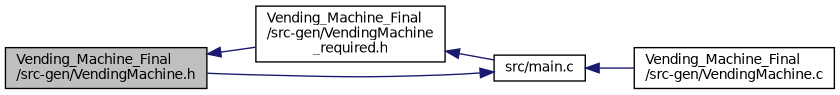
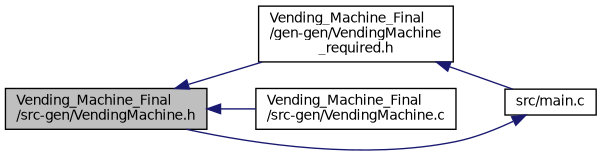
node "Vending_Machine_Final /src-gen/VendingMachine _required.h": label "Vending_Machine_Final /src-gen/VendingMachine _required.h" -> "Vending_Machine_Final /gen-gen/VendingMachine _required.h"
edge "Vending_Machine_Final /src-gen/VendingMachine.c" -> "src/main.c": now "Vending_Machine_Final /src-gen/VendingMachine.c" -> "Vending_Machine_Final /src-gen/VendingMachine.h"
